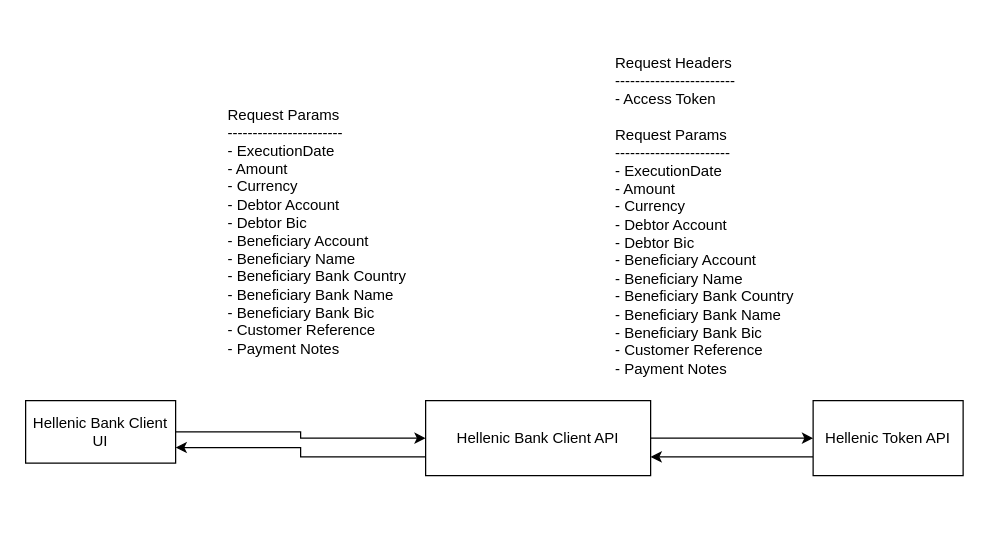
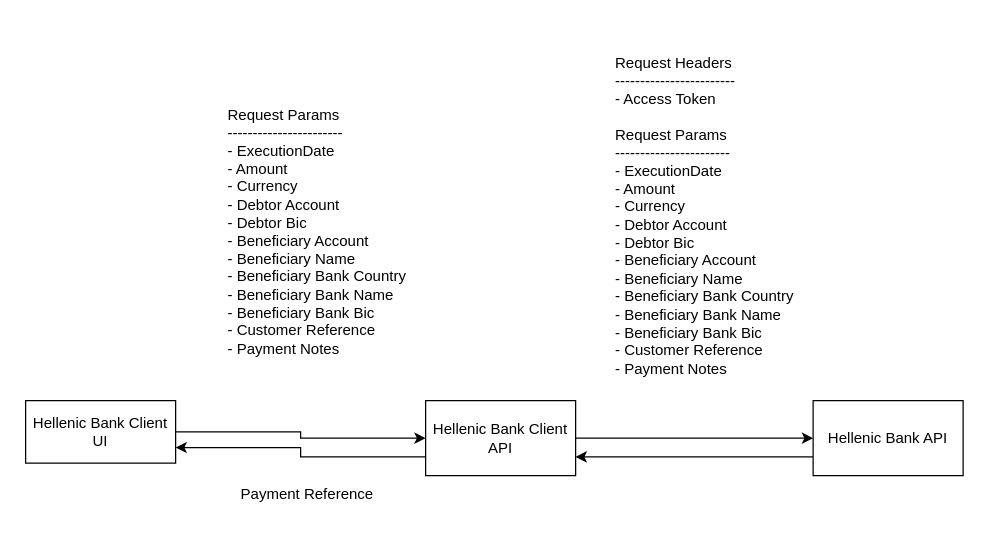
node "Hellenic Bank Client API": size 225x75 -> 150x75
node "Hellenic Token API": label "Hellenic Token API" -> "Hellenic Bank API"
node "Payment Reference": added
